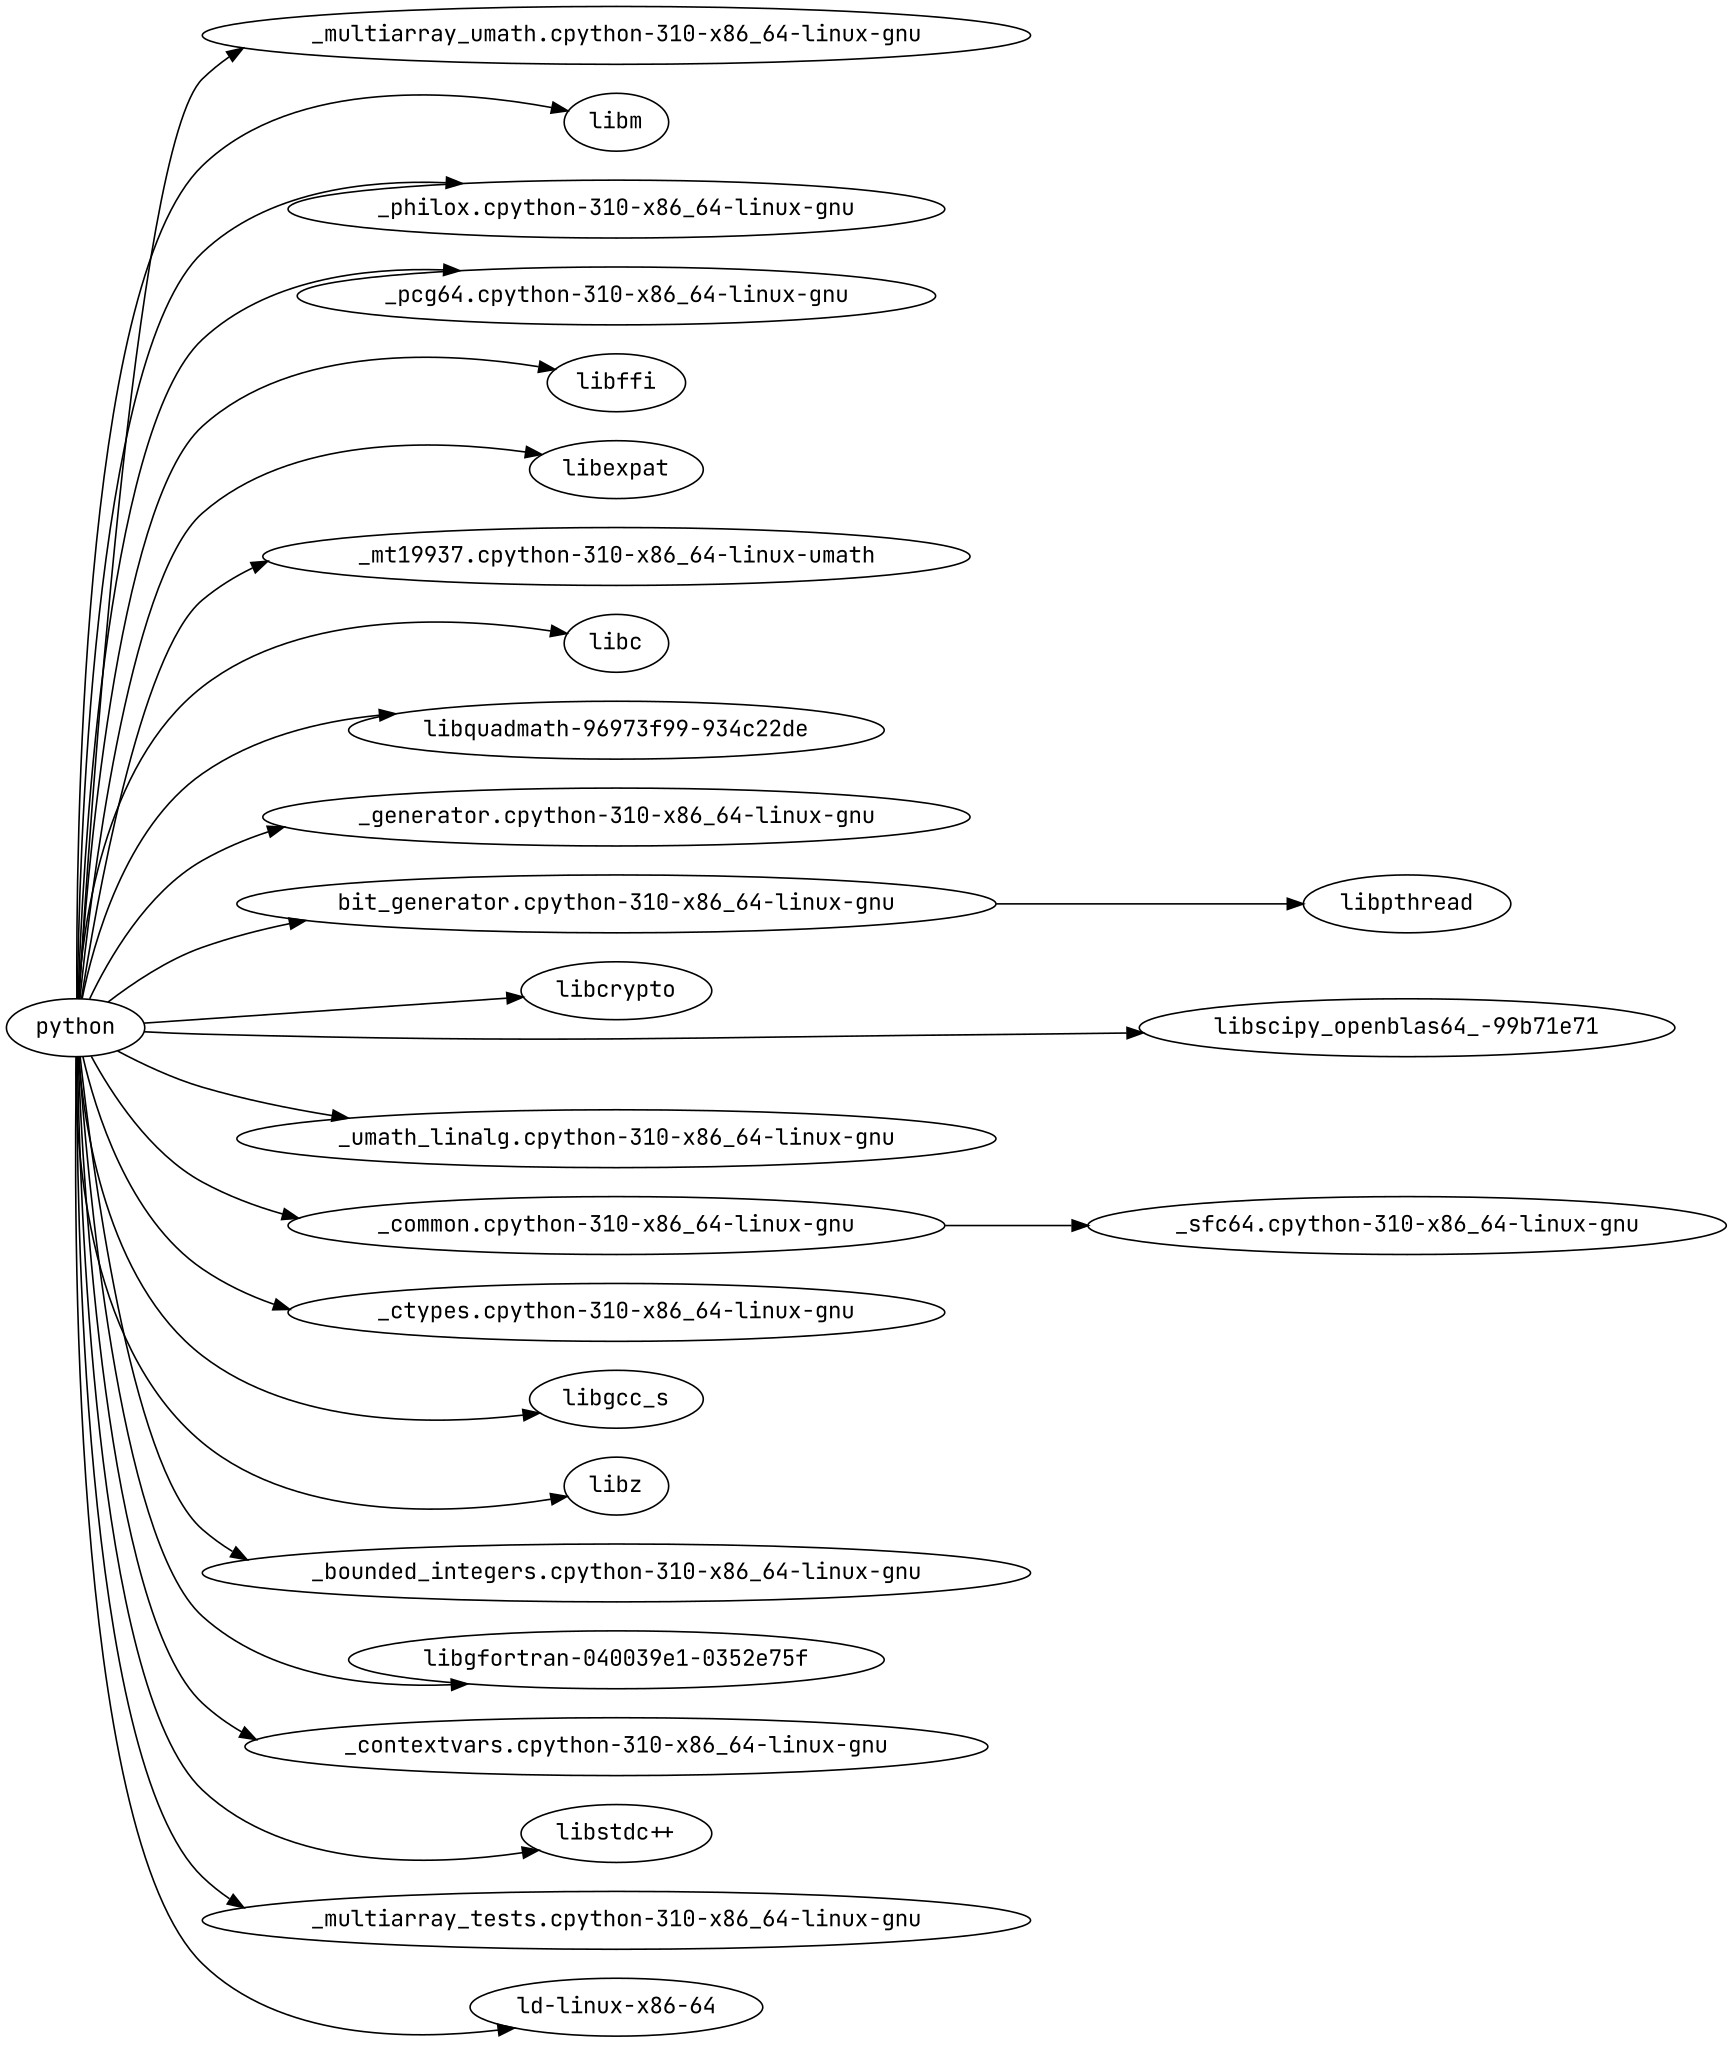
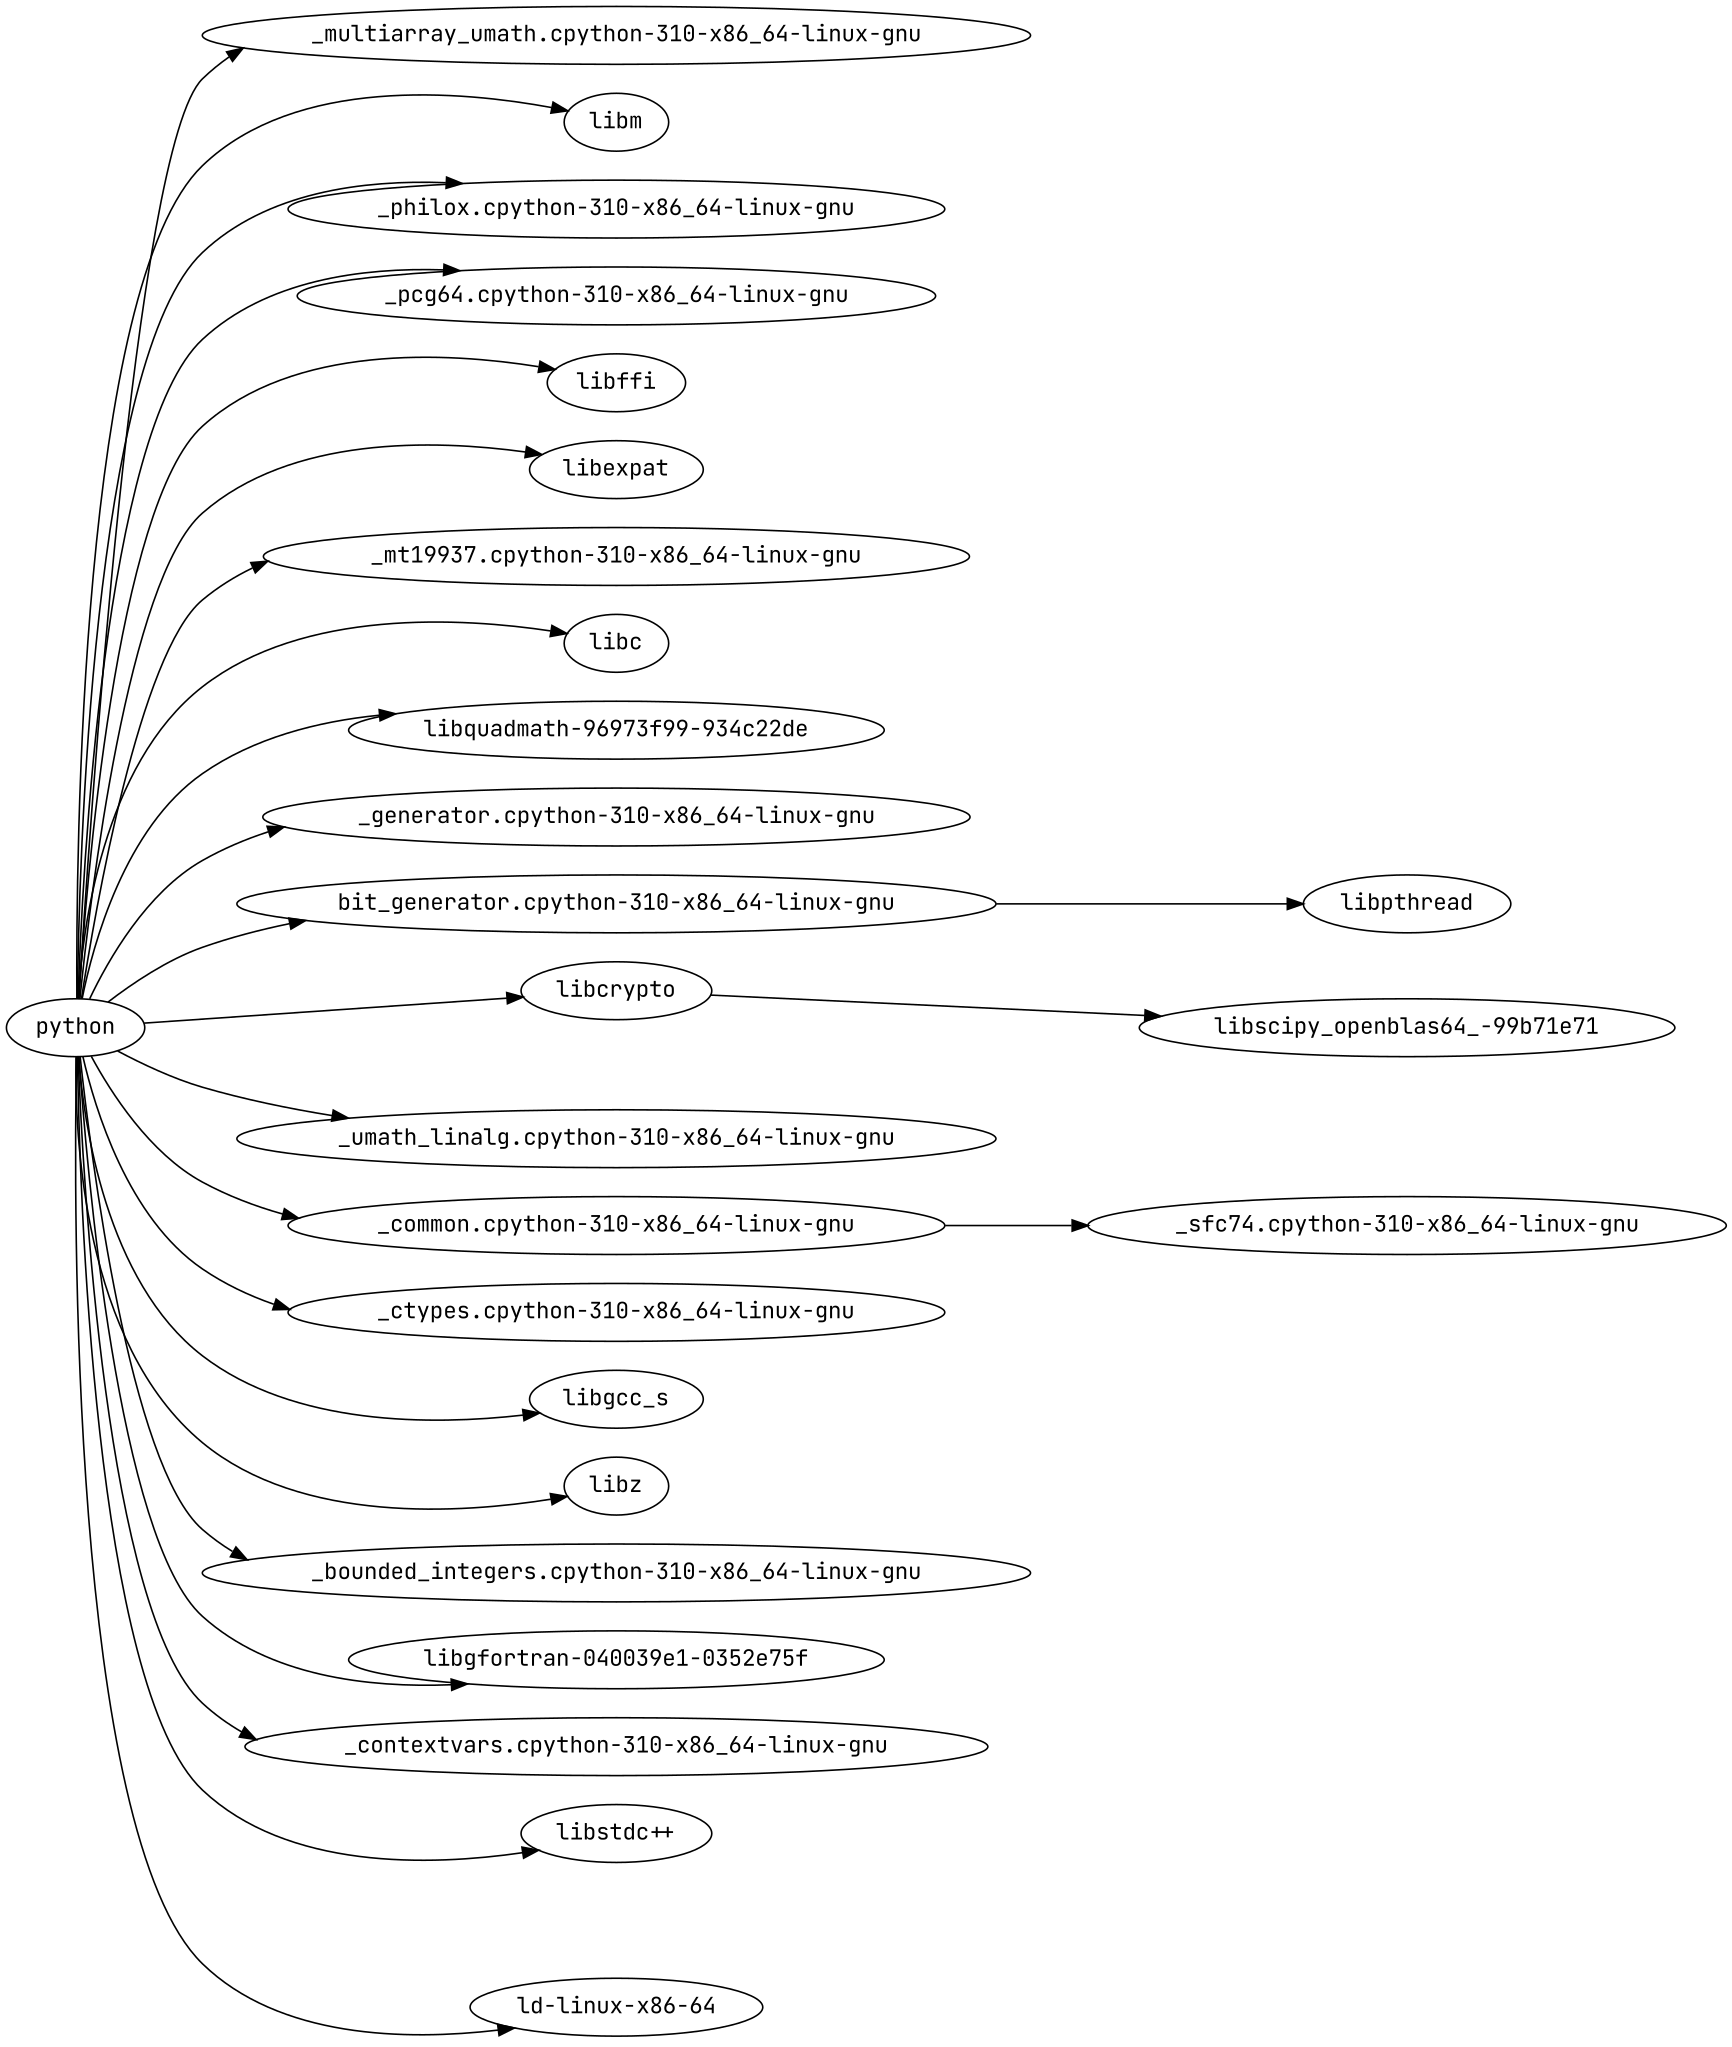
node "_mt19937.cpython-310-x86_64-linux-umath": label "_mt19937.cpython-310-x86_64-linux-umath" -> "_mt19937.cpython-310-x86_64-linux-gnu"
edge "python" -> "libscipy_openblas64_-99b71e71": now "libcrypto" -> "libscipy_openblas64_-99b71e71"
node "_sfc64.cpython-310-x86_64-linux-gnu": label "_sfc64.cpython-310-x86_64-linux-gnu" -> "_sfc74.cpython-310-x86_64-linux-gnu"
node "_multiarray_tests.cpython-310-x86_64-linux-gnu": removed
